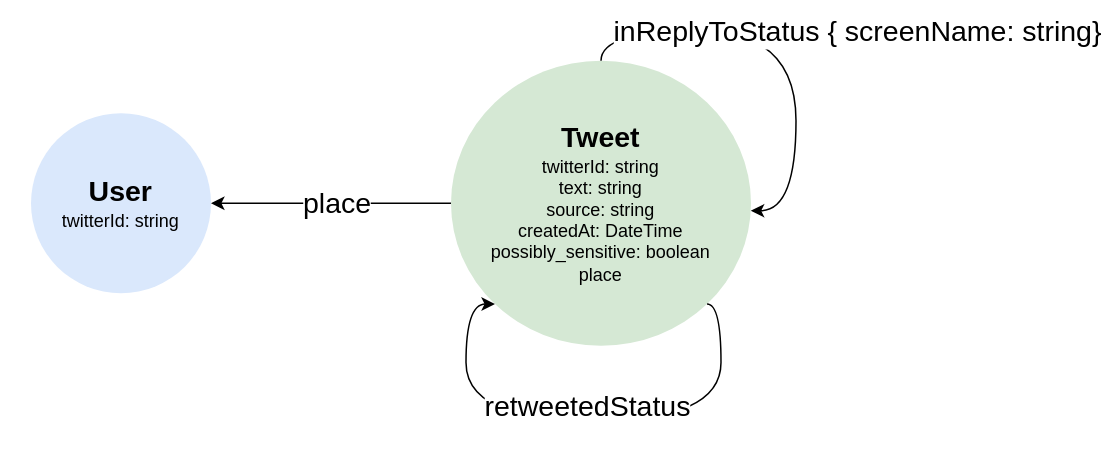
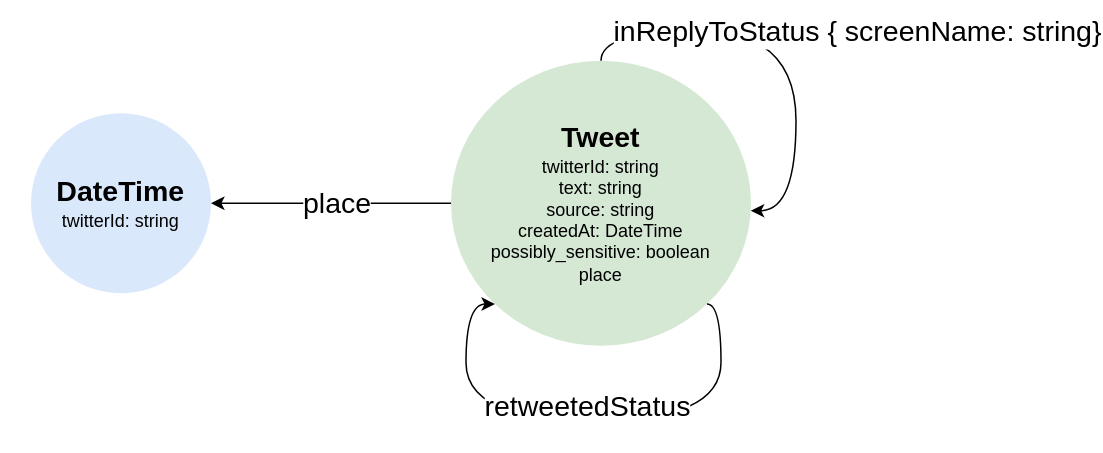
node "User twitterId: string": label "User twitterId: string" -> "DateTime twitterId: string"
